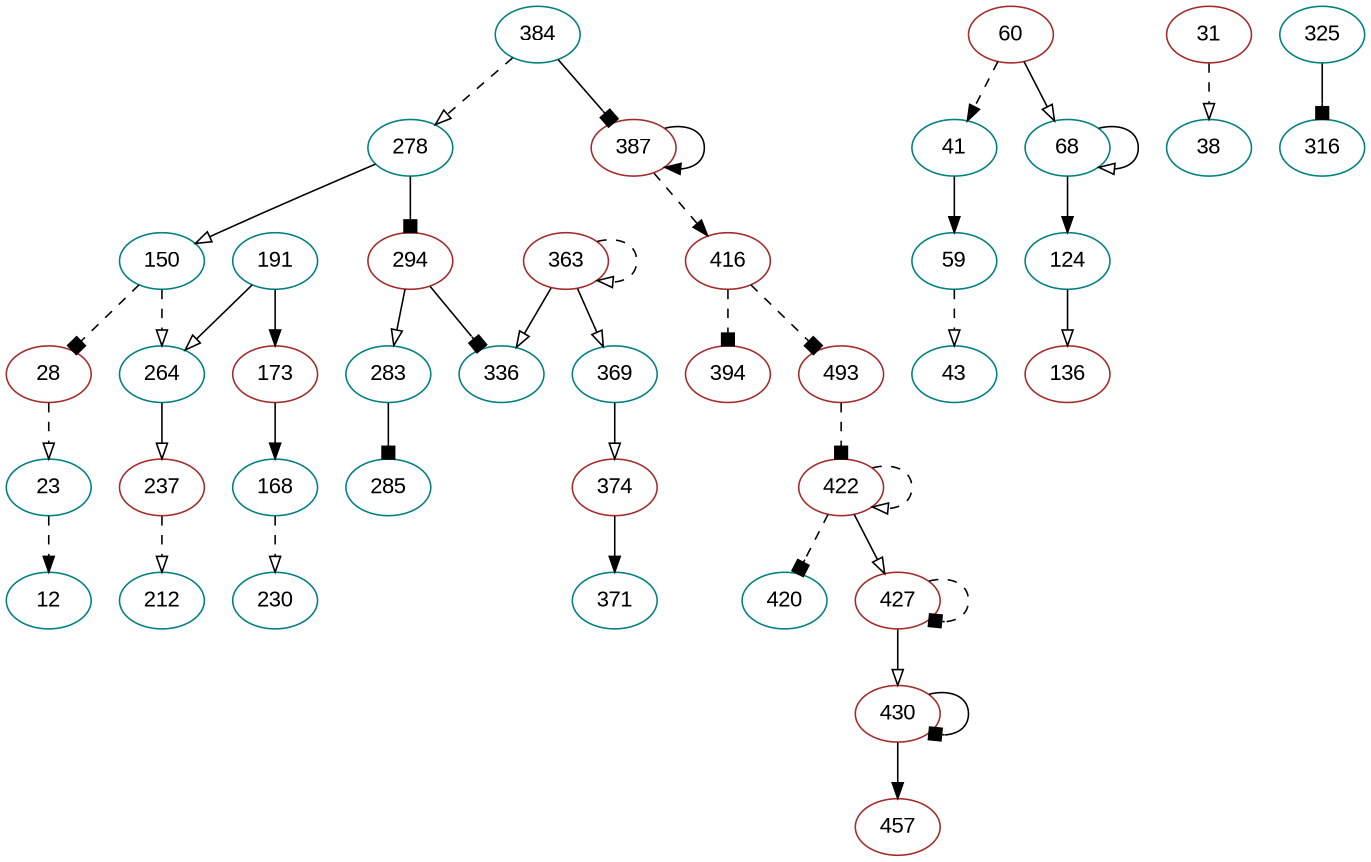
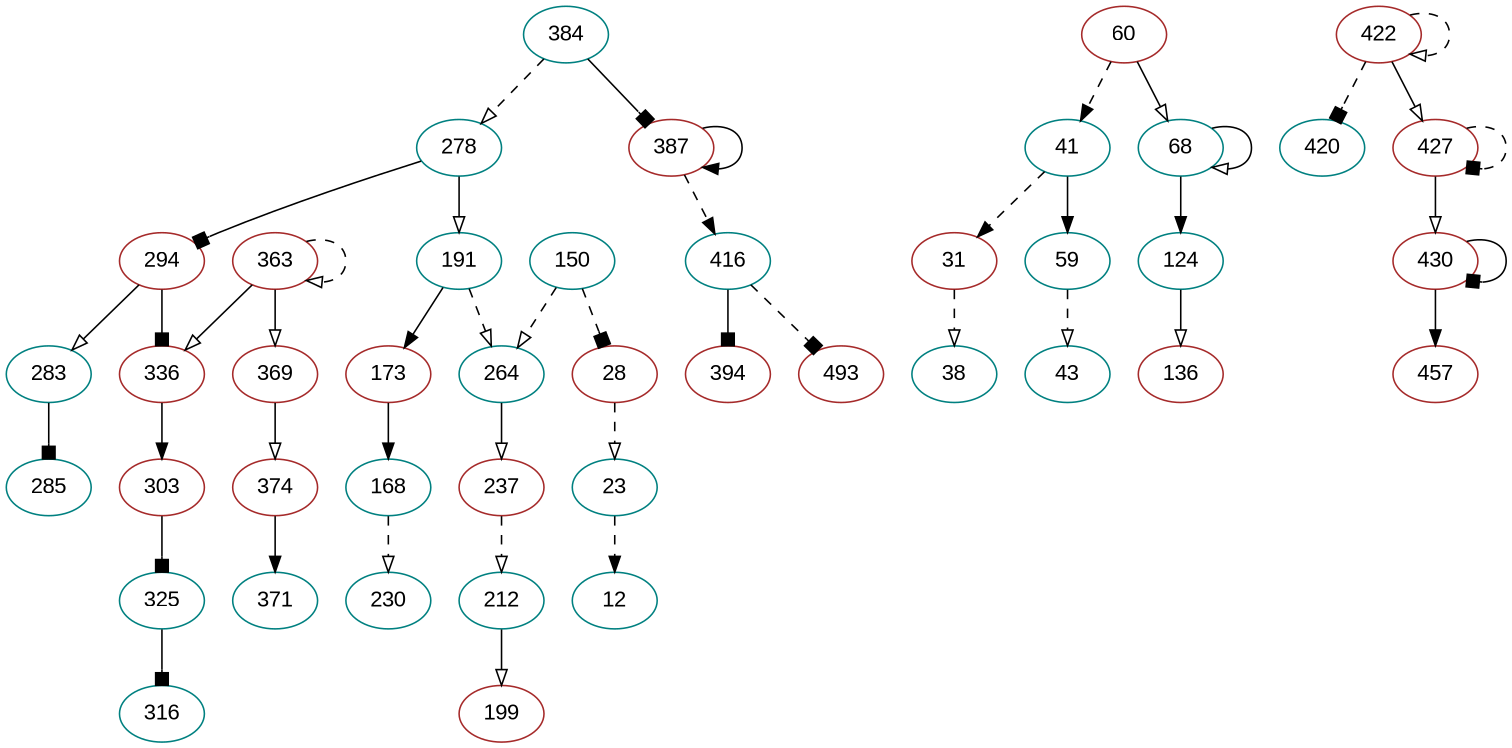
edge "41" -> "31": added
edge "278" -> "150": now "278" -> "191"
node "416": color brown -> teal
edge "416" -> "394": style dashed -> solid
edge "191" -> "264": style solid -> dashed
node "336": color teal -> brown
node "369": color teal -> brown
edge "493" -> "422": removed
node "303": added
node "199": added
